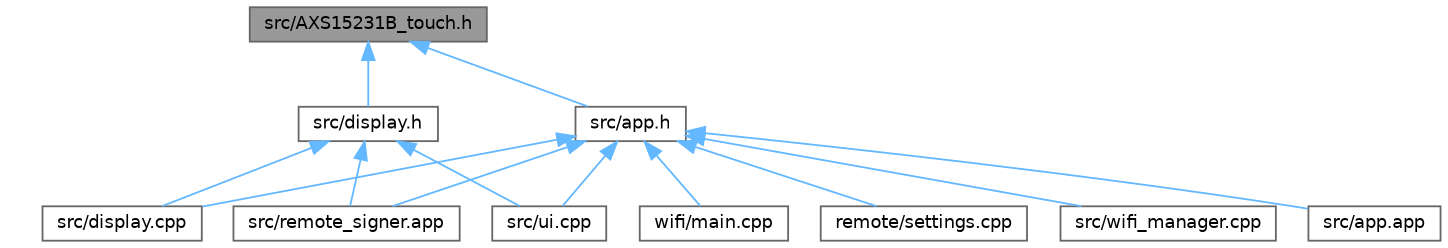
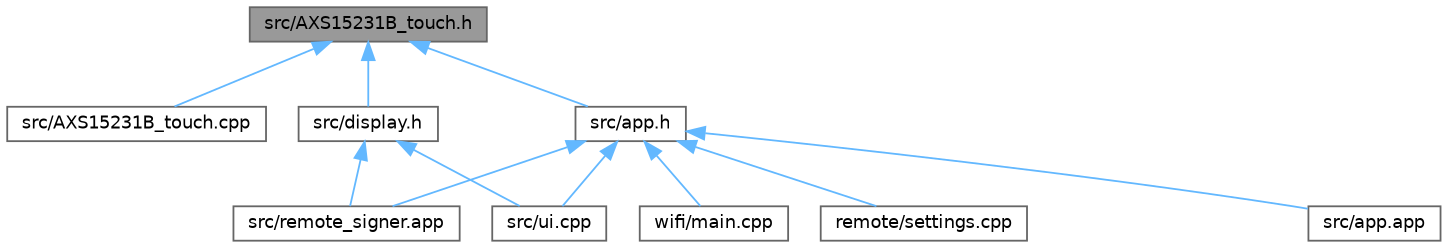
node "src/AXS15231B_touch.cpp": added
node "src/display.cpp": removed
node "src/wifi_manager.cpp": removed
